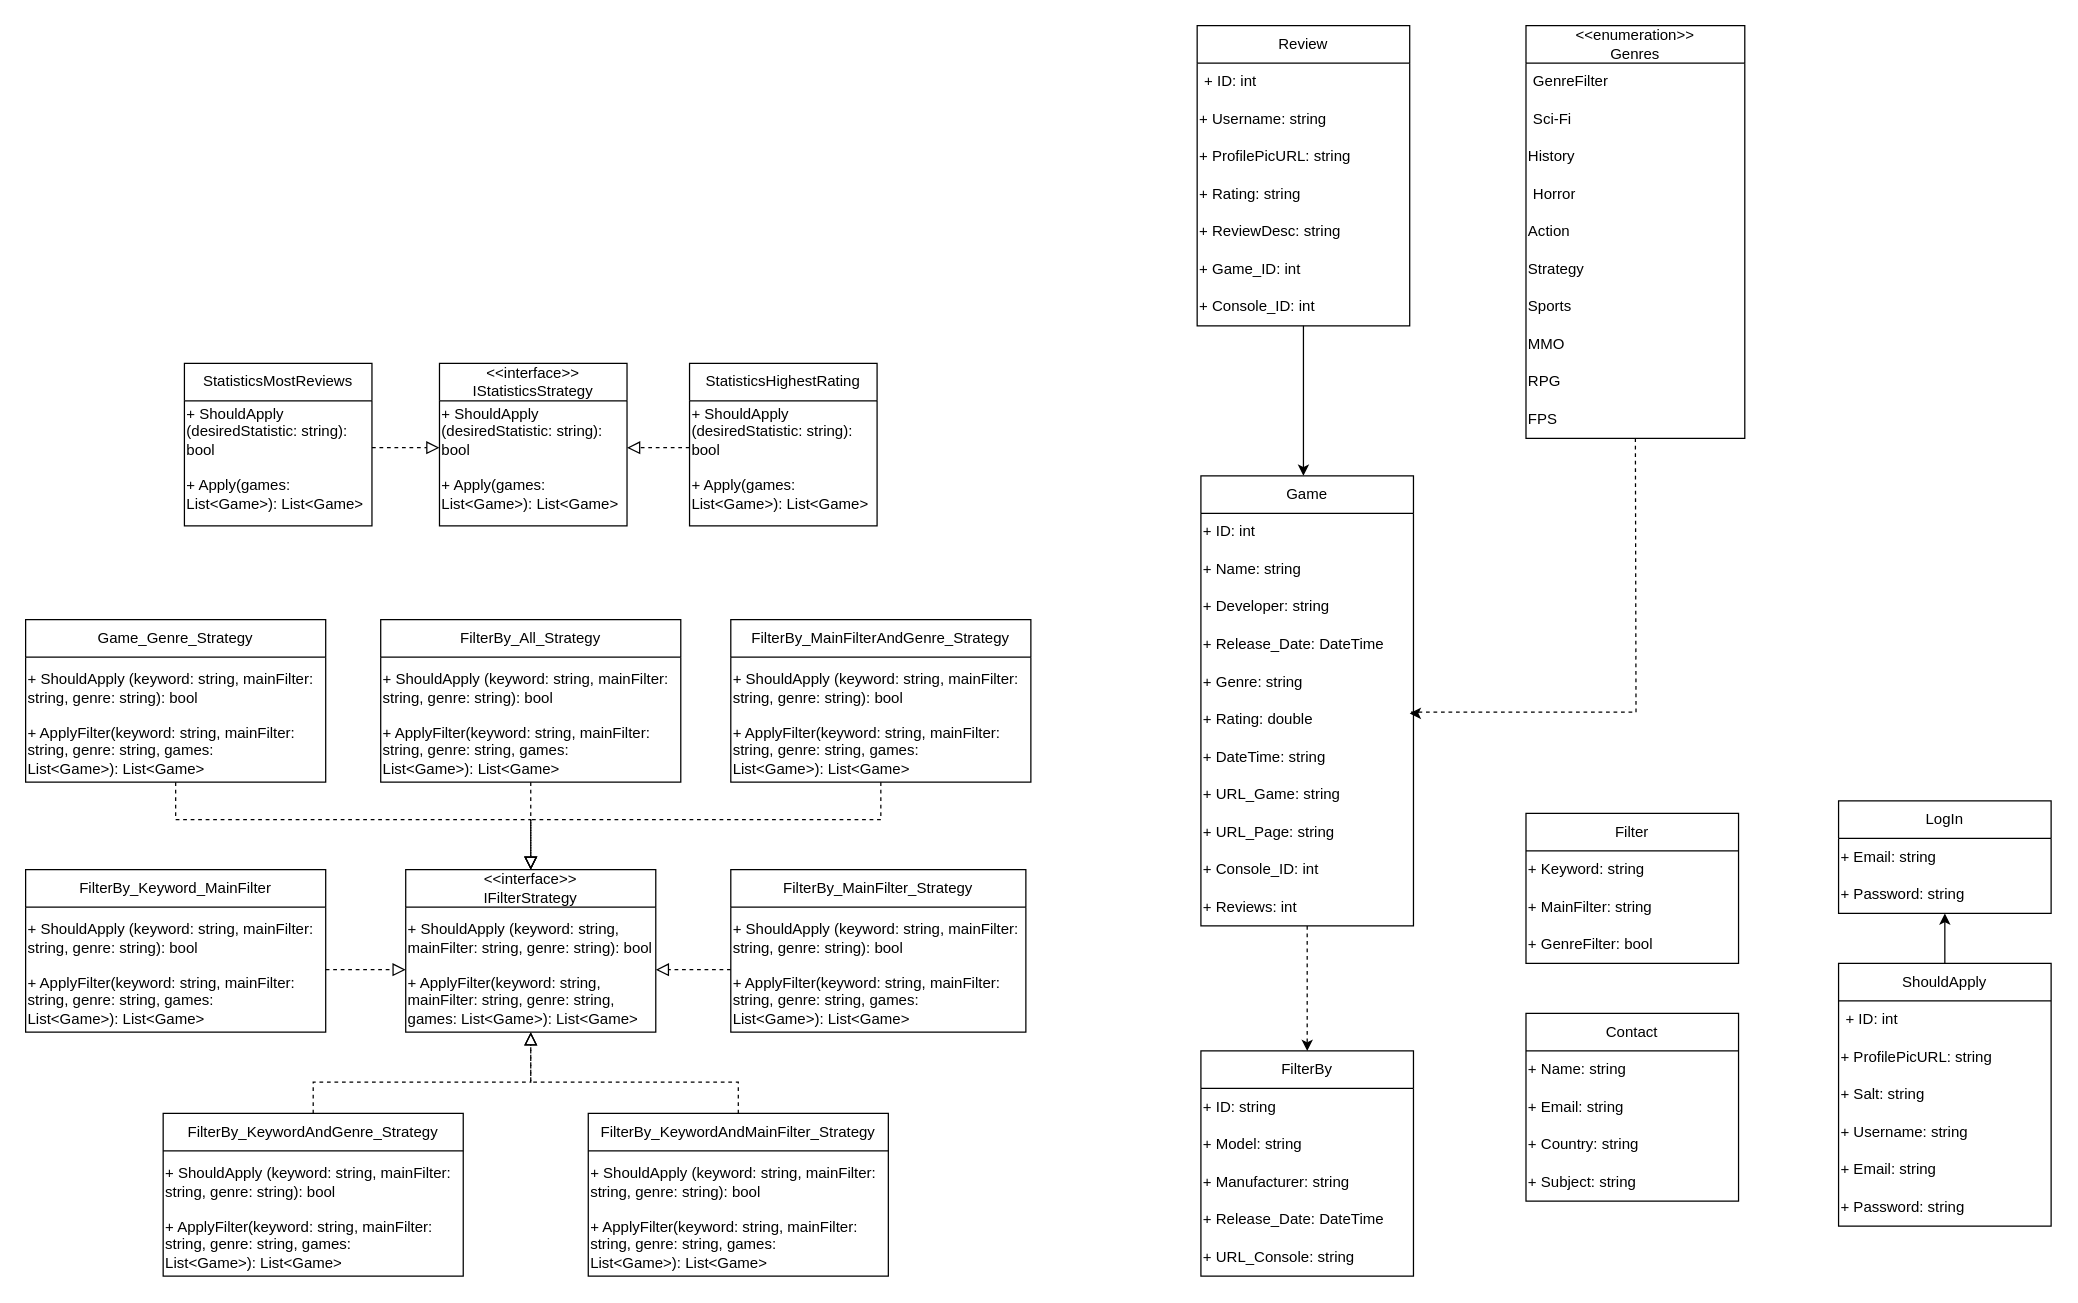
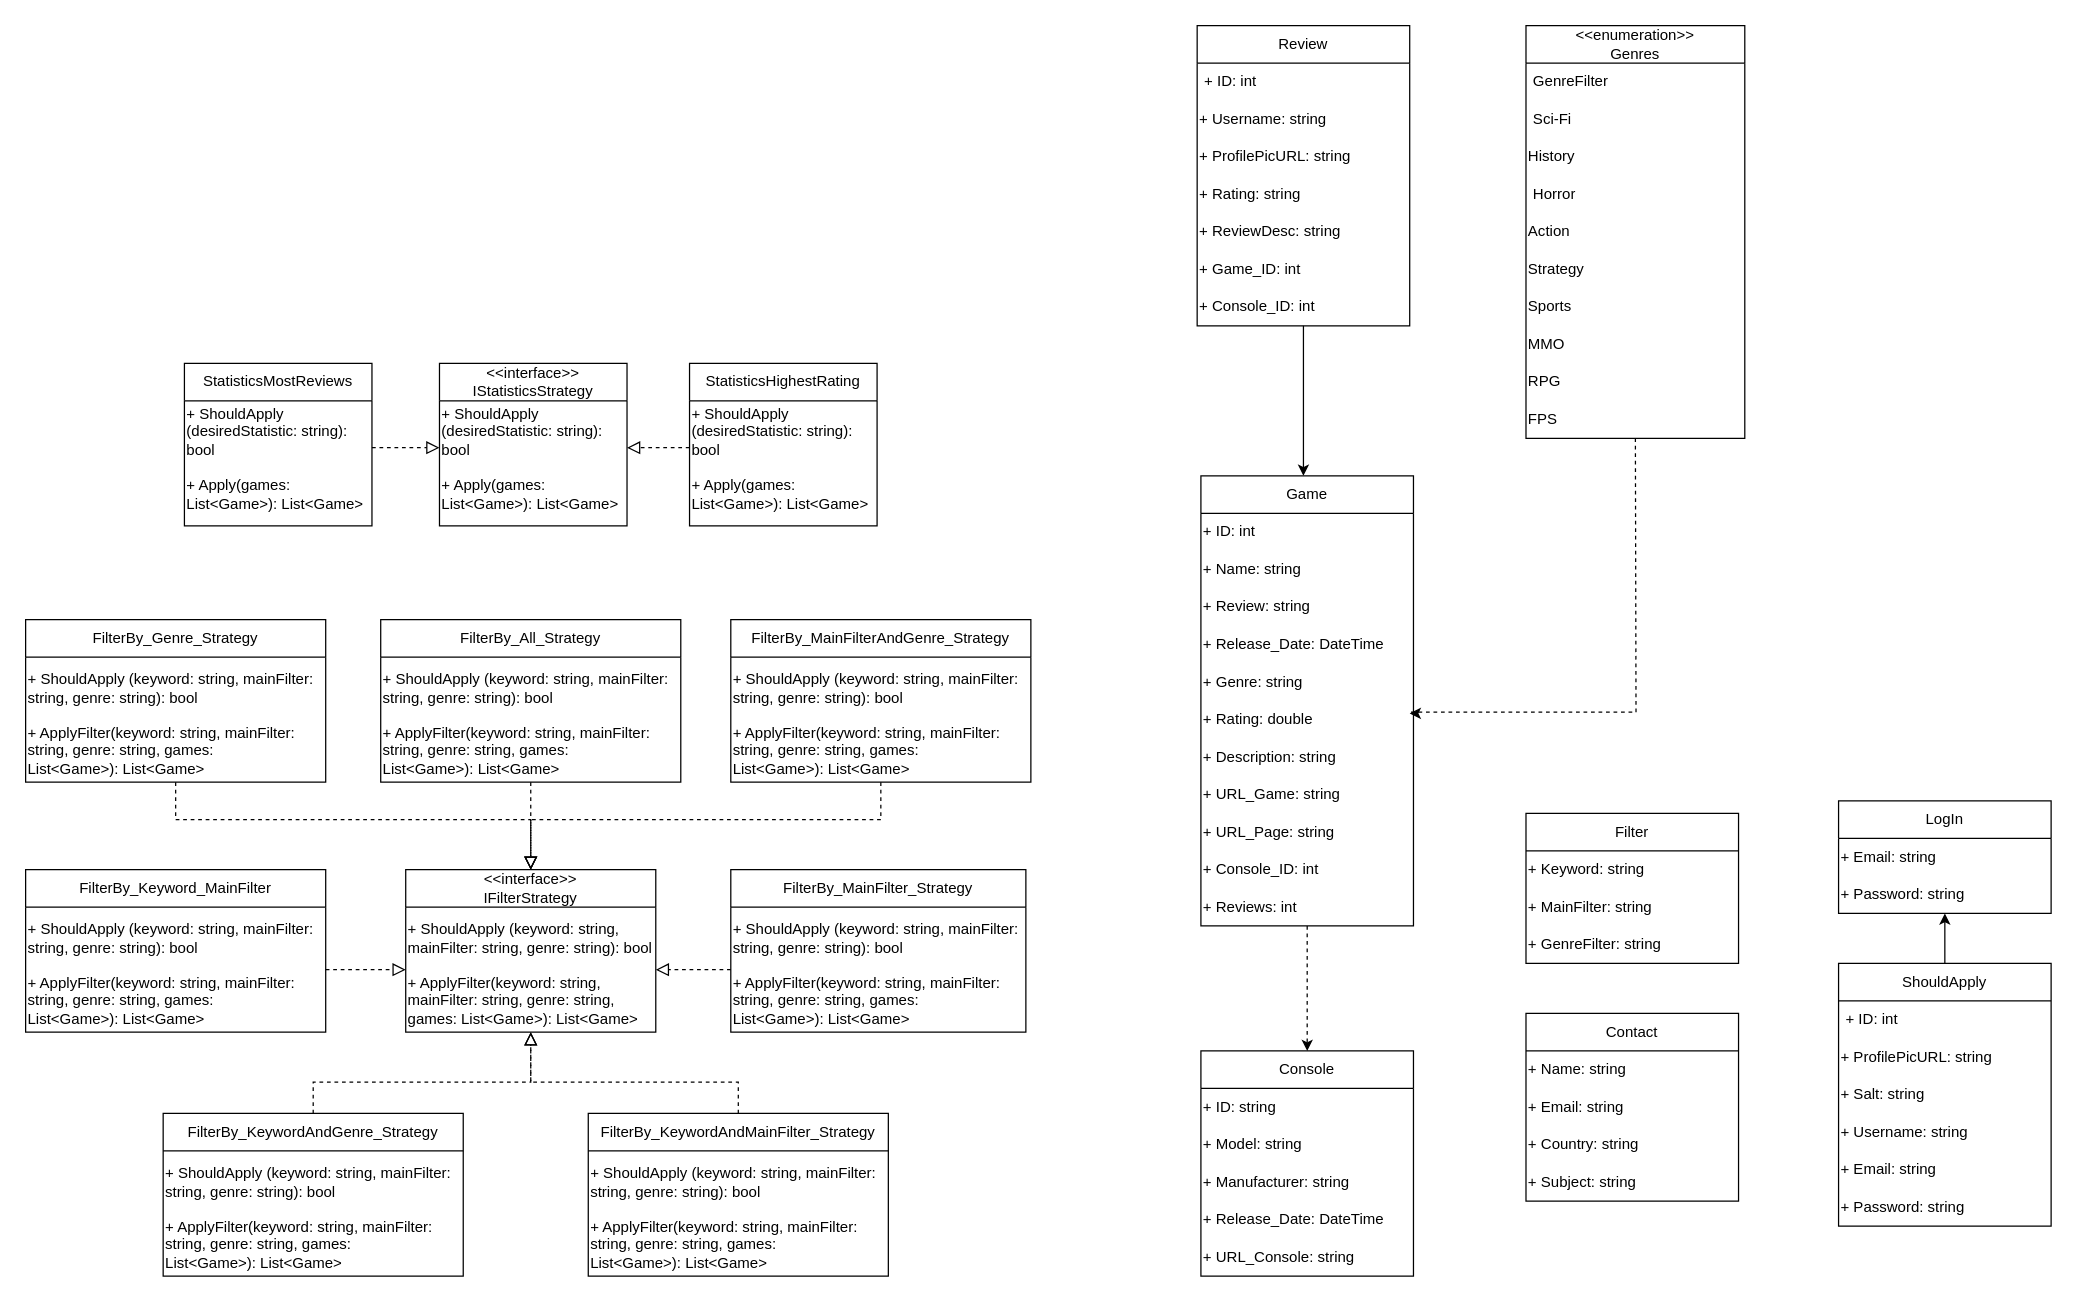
node "+ Developer: string": label "+ Developer: string" -> "+ Review: string"
node "Game_Genre_Strategy": label "Game_Genre_Strategy" -> "FilterBy_Genre_Strategy"
node "+ DateTime: string": label "+ DateTime: string" -> "+ Description: string"
node "+ GenreFilter: bool": label "+ GenreFilter: bool" -> "+ GenreFilter: string"
node "FilterBy": label "FilterBy" -> "Console"
